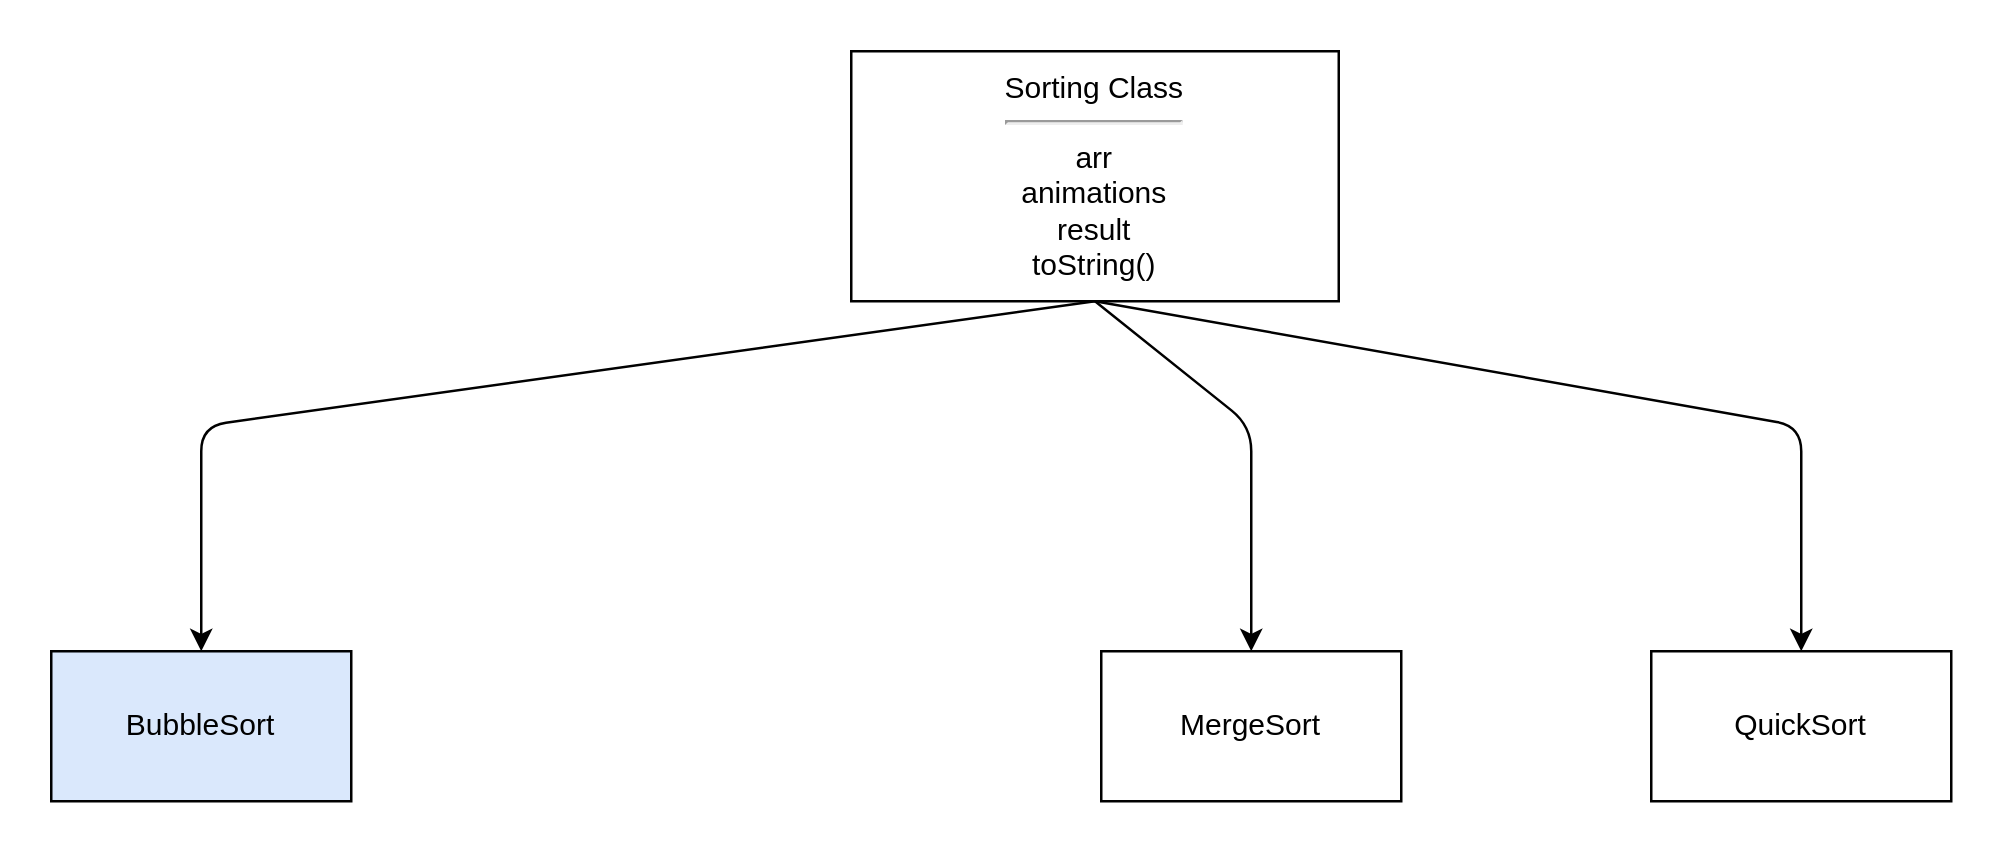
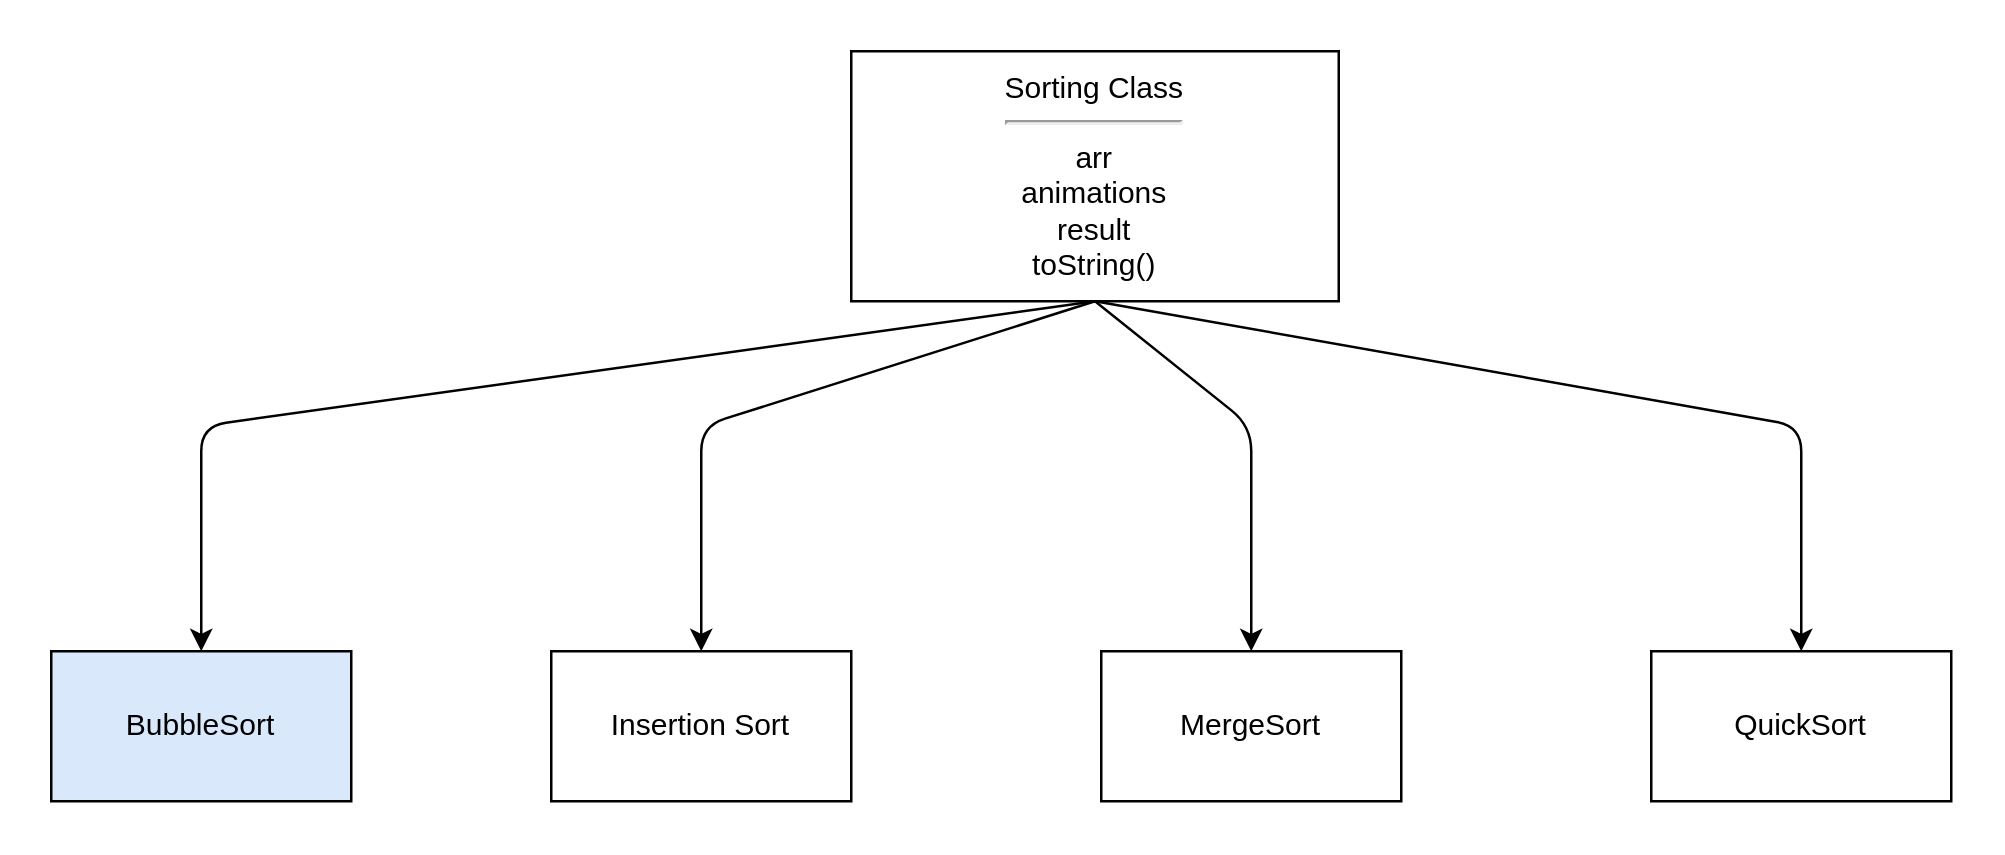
edge "Sorting Classarr animations result toString()" -> "Insertion Sort": added
node "Insertion Sort": added
